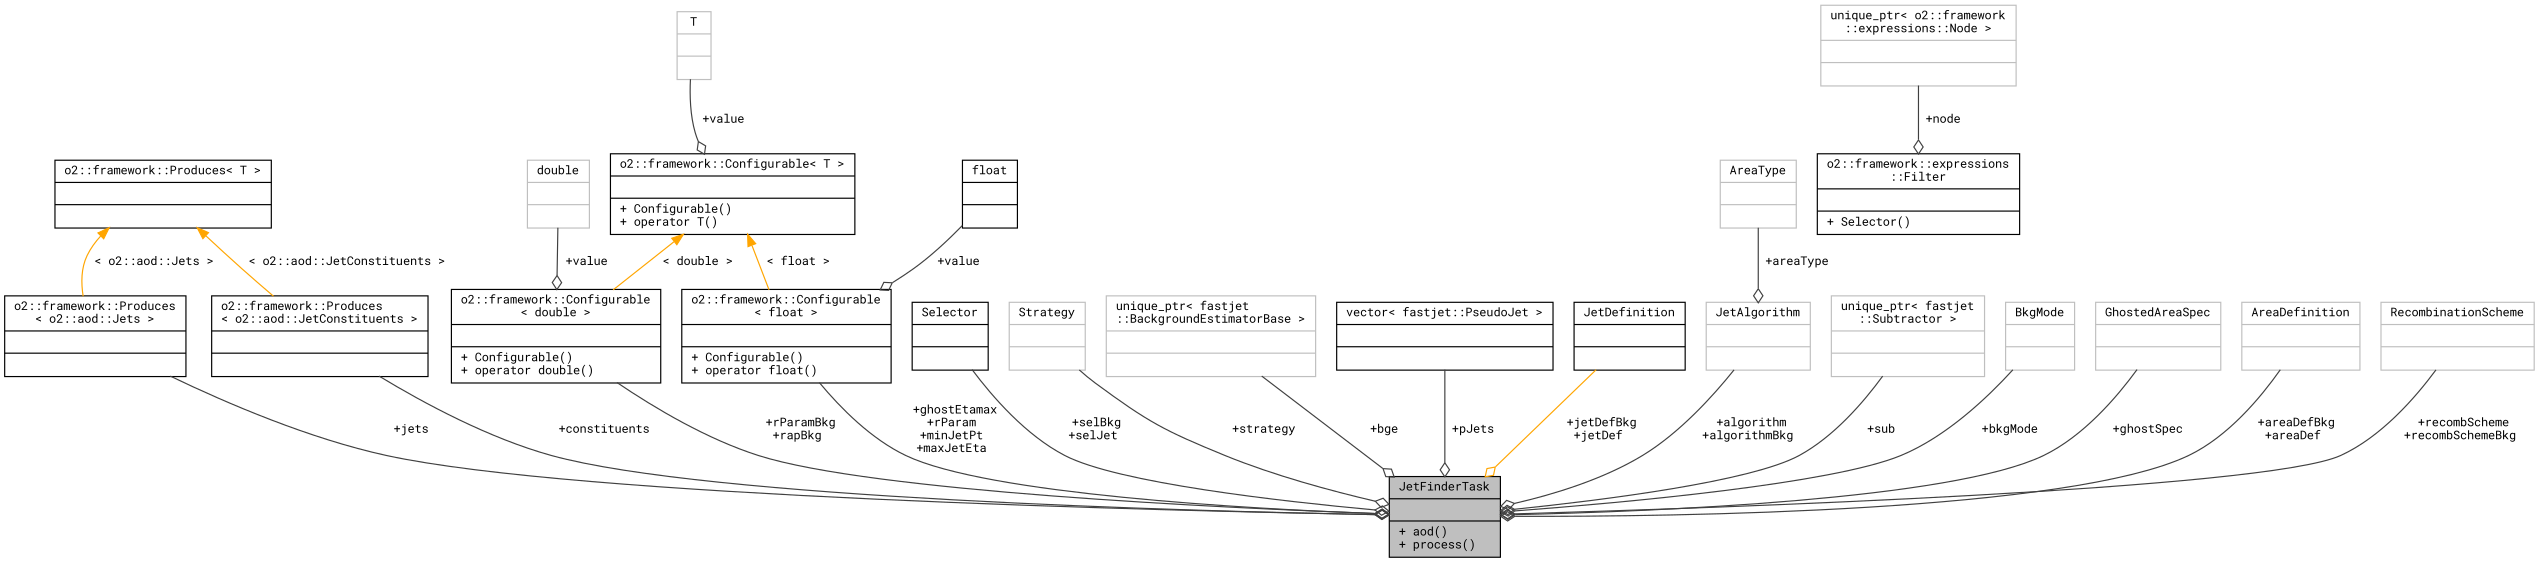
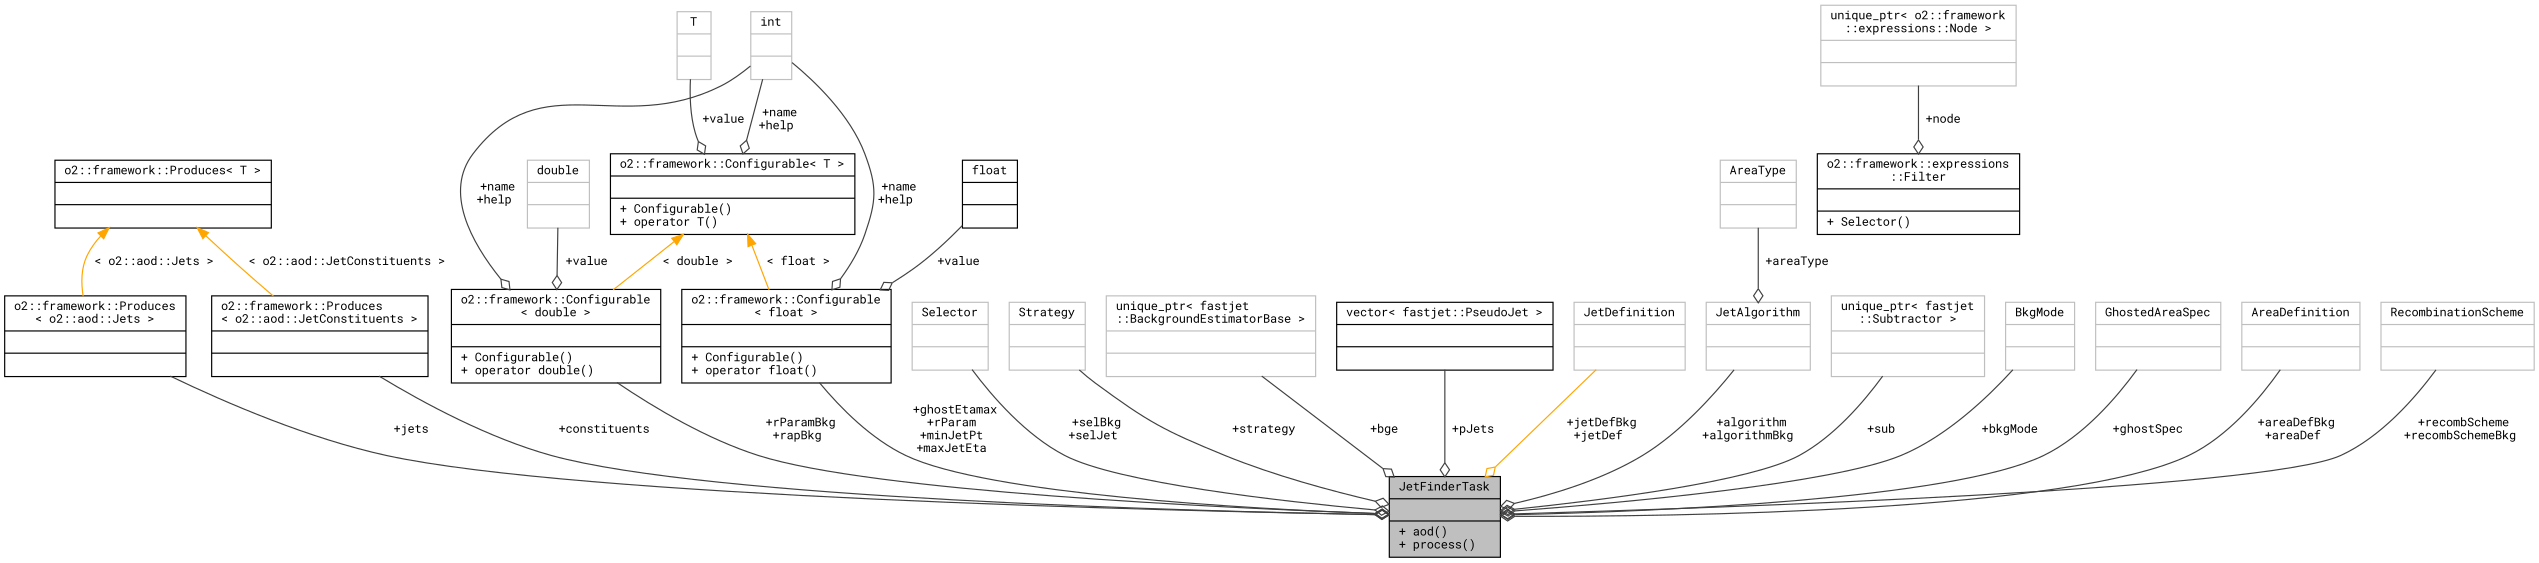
node "int": added
node "Selector": color black -> grey75
node "JetDefinition": color black -> grey75
